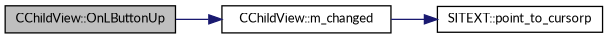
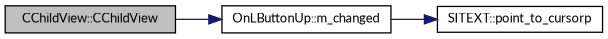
node "CChildView::OnLButtonUp": label "CChildView::OnLButtonUp" -> "CChildView::CChildView"
node "CChildView::m_changed": label "CChildView::m_changed" -> "OnLButtonUp::m_changed"
